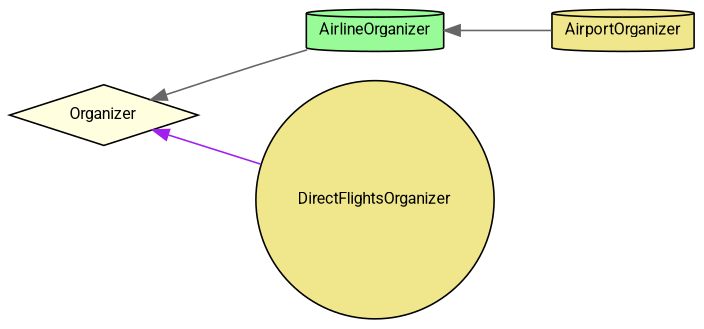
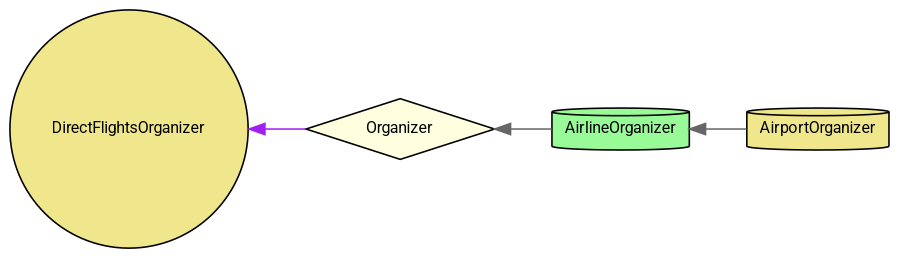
edge "DirectFlightsOrganizer" -> "Organizer": reversed
